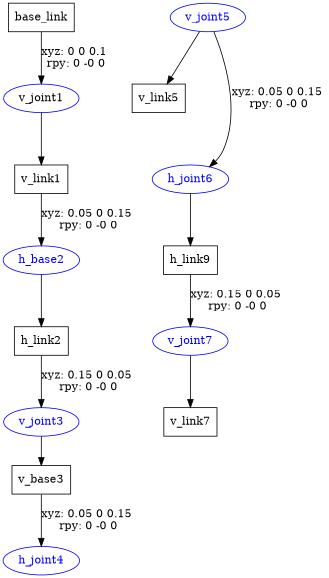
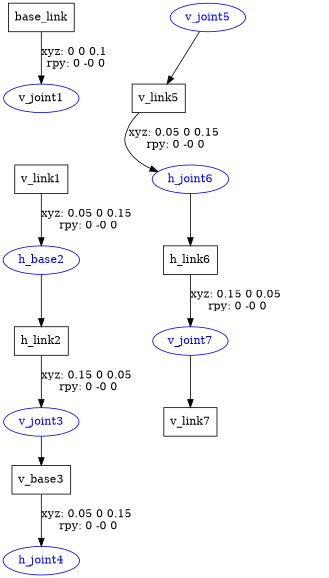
edge "v_joint5" -> "h_joint6": now "v_link5" -> "h_joint6"
edge "v_joint1" -> "v_link1": removed
node "h_link9": label "h_link9" -> "h_link6"
